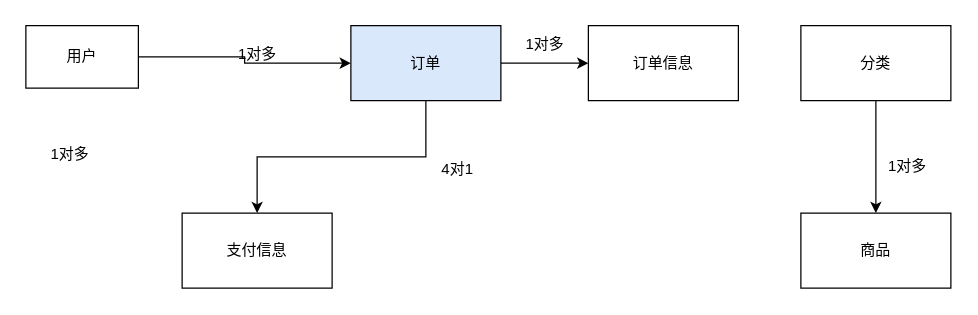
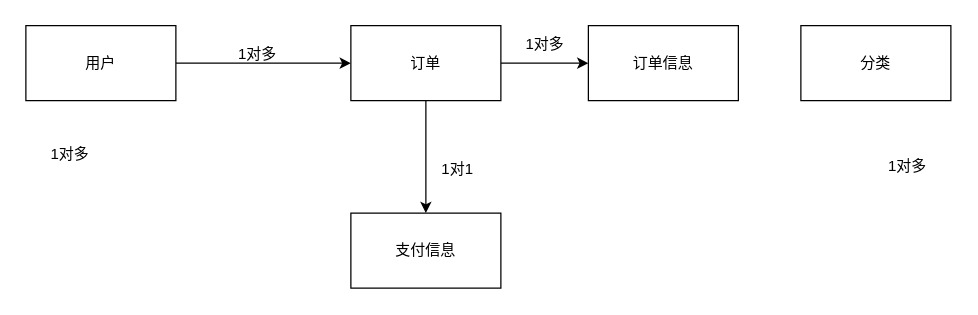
node "用户": size 113x63 -> 150x75
node "订单": fillcolor #dae8fc -> #ffffff
edge "分类" -> "商品": removed
node "4对1": label "4对1" -> "1对1"
node "支付信息": moved (257, 251) -> (426, 251)
node "商品": removed
